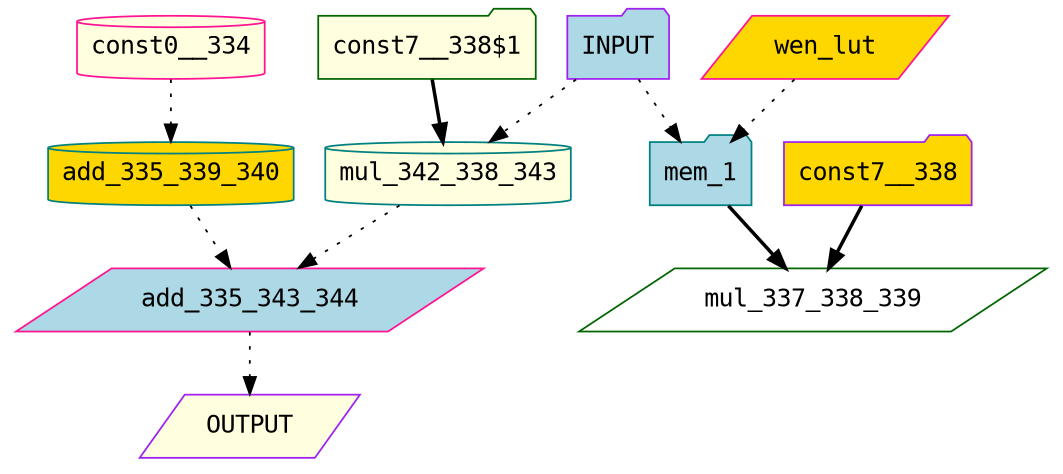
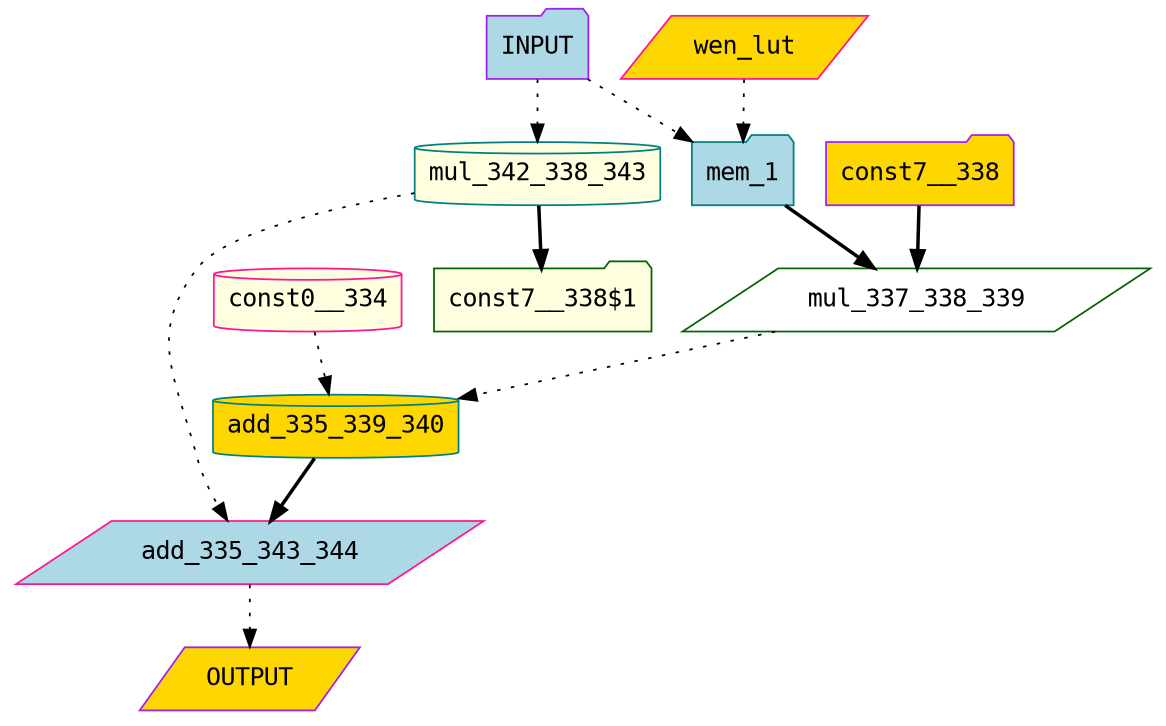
edge "const7__338$1" -> "mul_342_338_343": reversed
edge "add_335_339_340" -> "add_335_343_344": style dotted -> bold
edge "mul_337_338_339" -> "add_335_339_340": added
node "OUTPUT": fillcolor lightyellow -> gold
